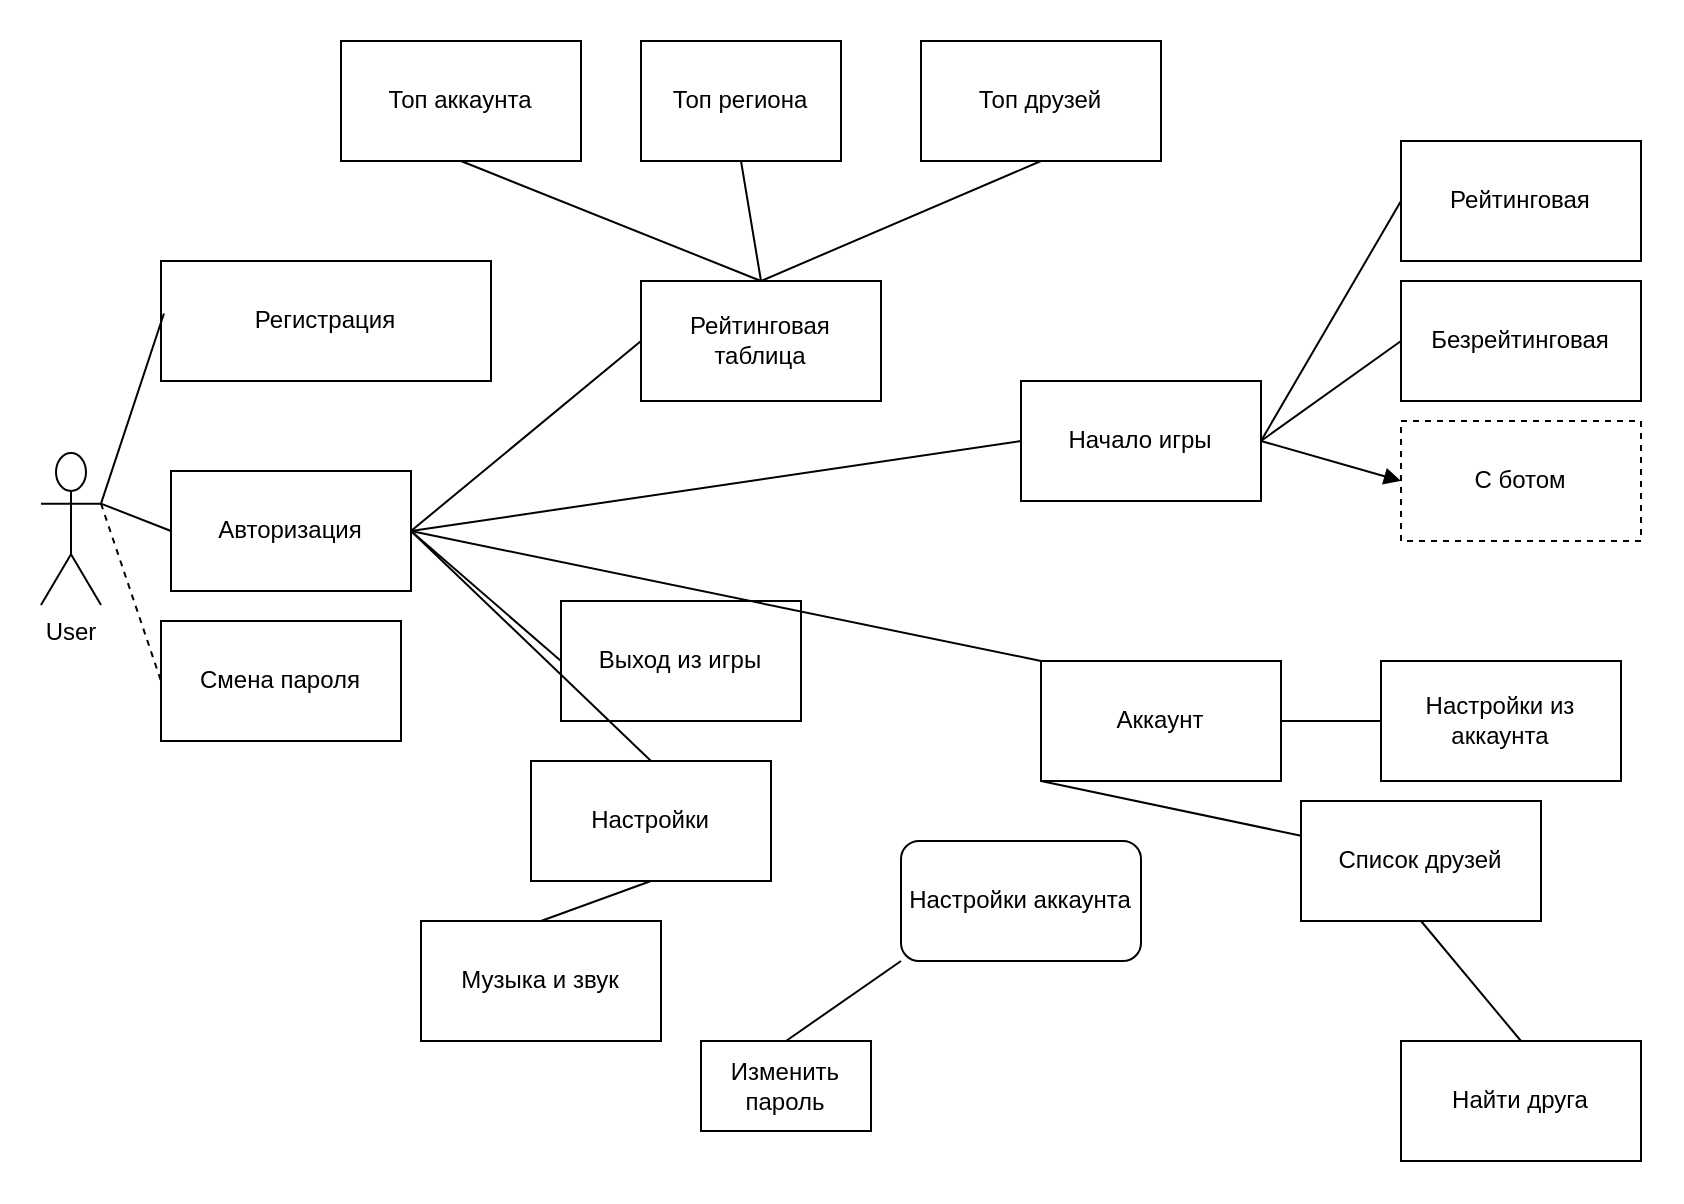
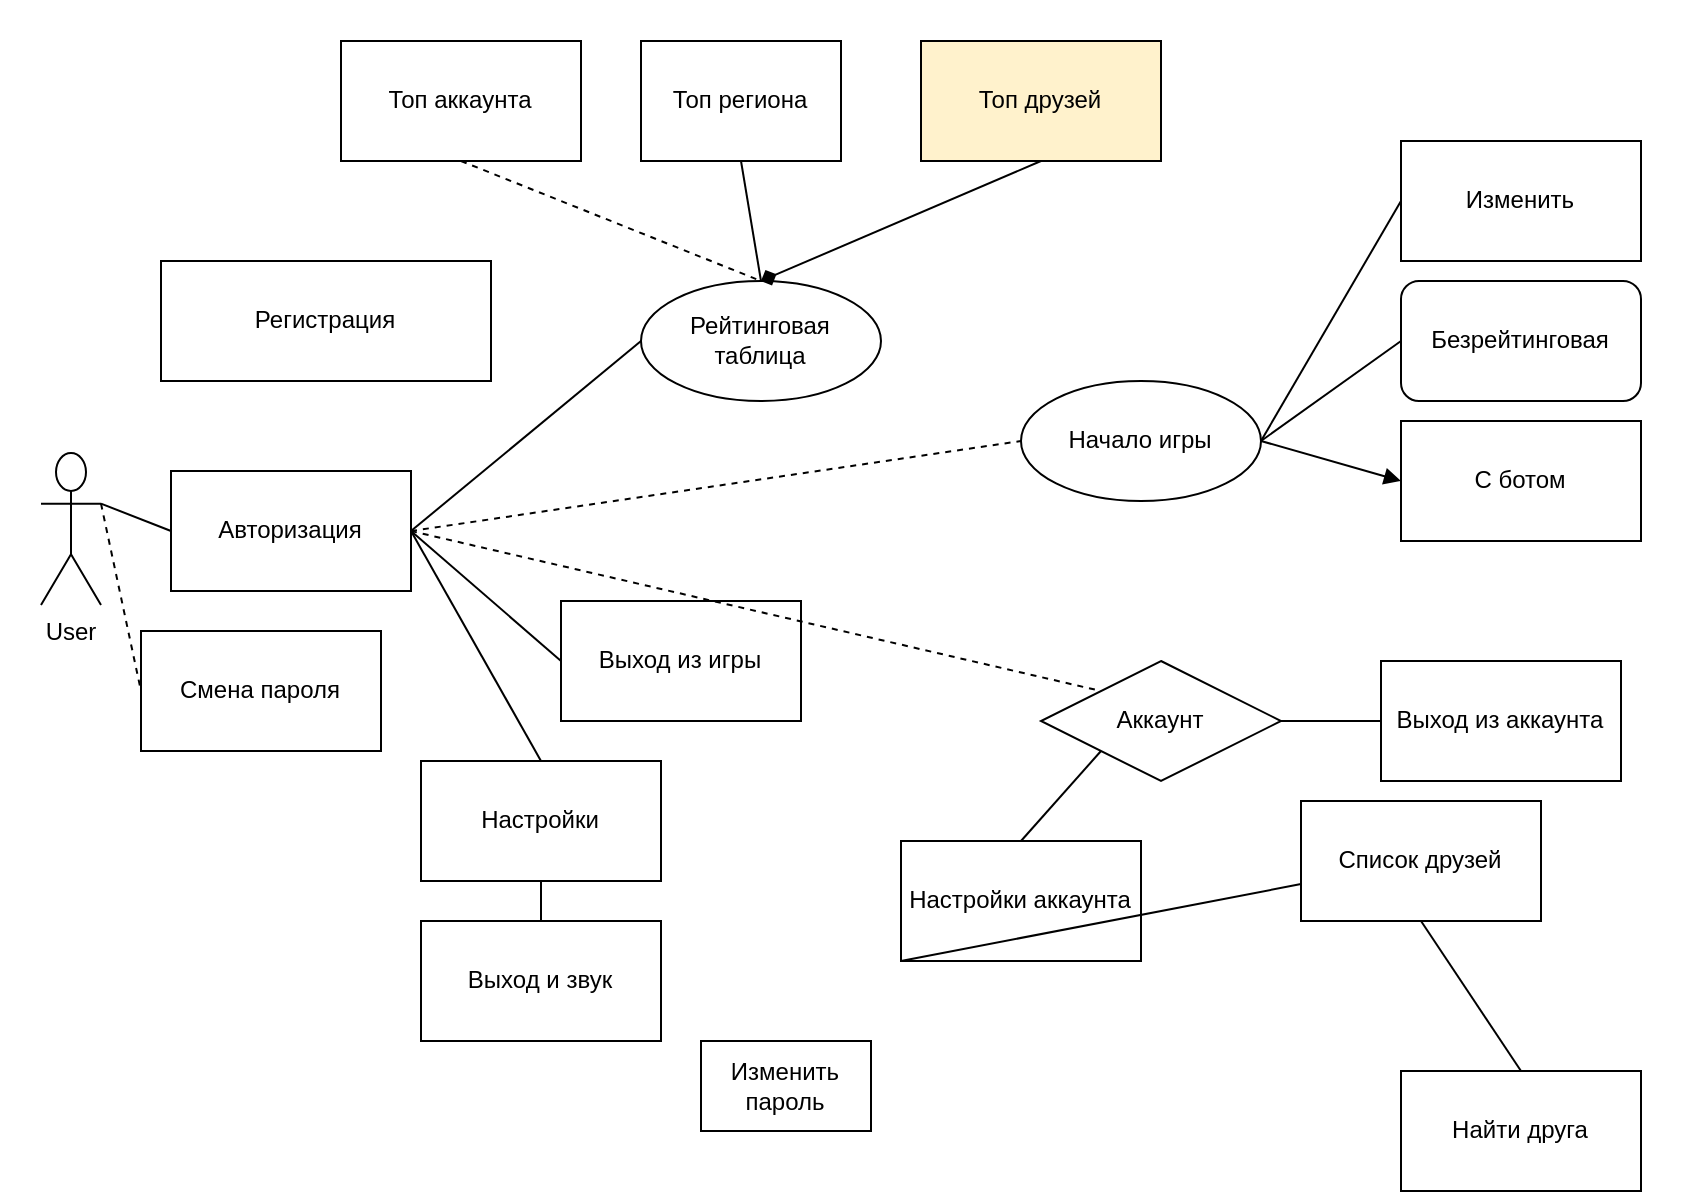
node "Топ друзей": fillcolor #ffffff -> #fff2cc
node "Рейтинговая": label "Рейтинговая" -> "Изменить"
edge "Топ аккаунта" -- "Рейтинговая таблица": style solid -> dashed
edge "Топ друзей" -- "Рейтинговая таблица": arrowhead none -> diamond
node "Рейтинговая таблица": shape rectangle -> ellipse
node "Безрейтинговая": shape rectangle -> rounded rectangle
edge "Регистрация" -- "User": removed
node "Начало игры": shape rectangle -> ellipse
node "С ботом": style dashed -> solid
edge "Начало игры" -- "Авторизация": style solid -> dashed
edge "Авторизация" -- "Аккаунт": style solid -> dashed
node "Смена пароля": moved (281, 681) -> (261, 691)
node "Аккаунт": shape rectangle -> diamond
node "Настройки из аккаунта": label "Настройки из аккаунта" -> "Выход из аккаунта"
edge "Аккаунт" -- "Список друзей": now "Аккаунт" -- "Настройки аккаунта"
node "Настройки": moved (651, 821) -> (541, 821)
node "Настройки аккаунта": shape rounded rectangle -> rectangle
node "Музыка и звук": label "Музыка и звук" -> "Выход и звук"
edge "Настройки аккаунта" -- "Изменить пароль": now "Настройки аккаунта" -- "Список друзей"
node "Найти друга": moved (1521, 1101) -> (1521, 1131)
